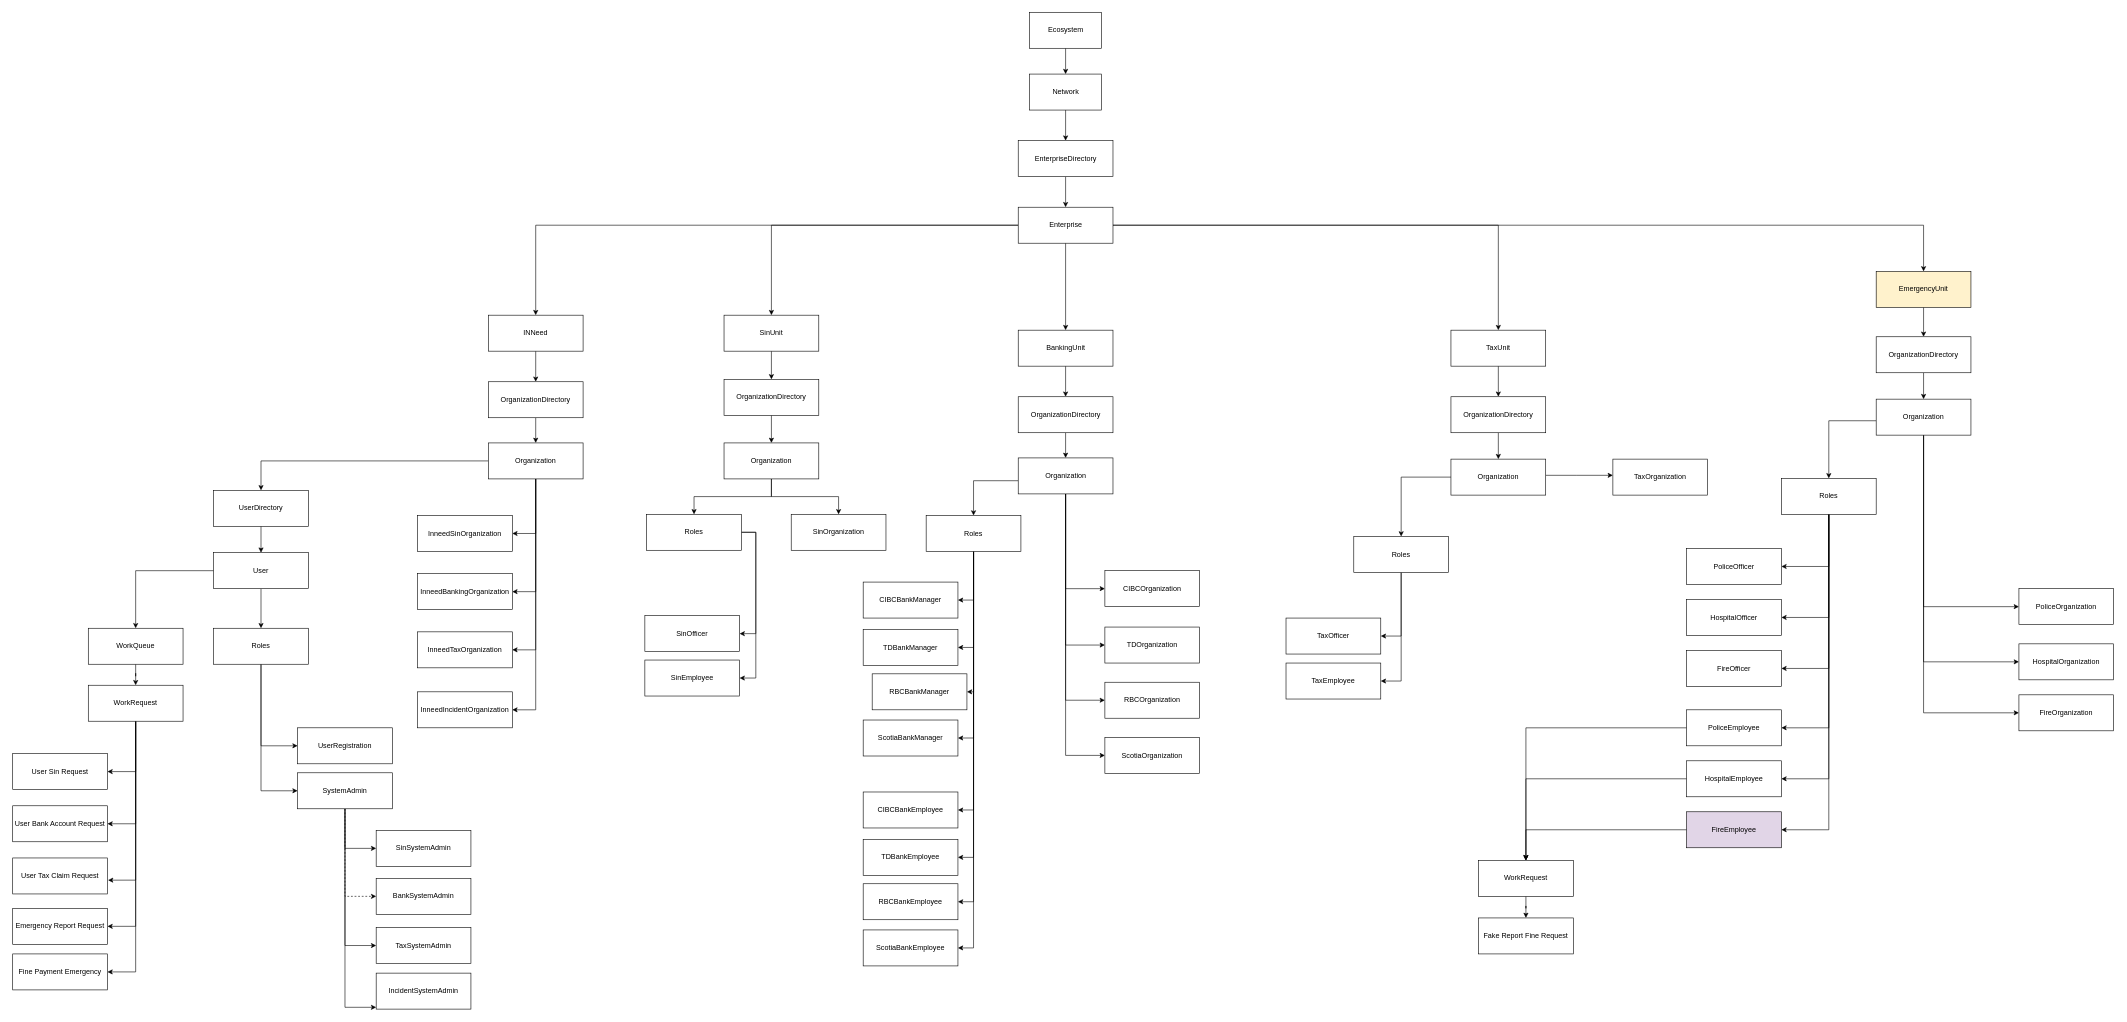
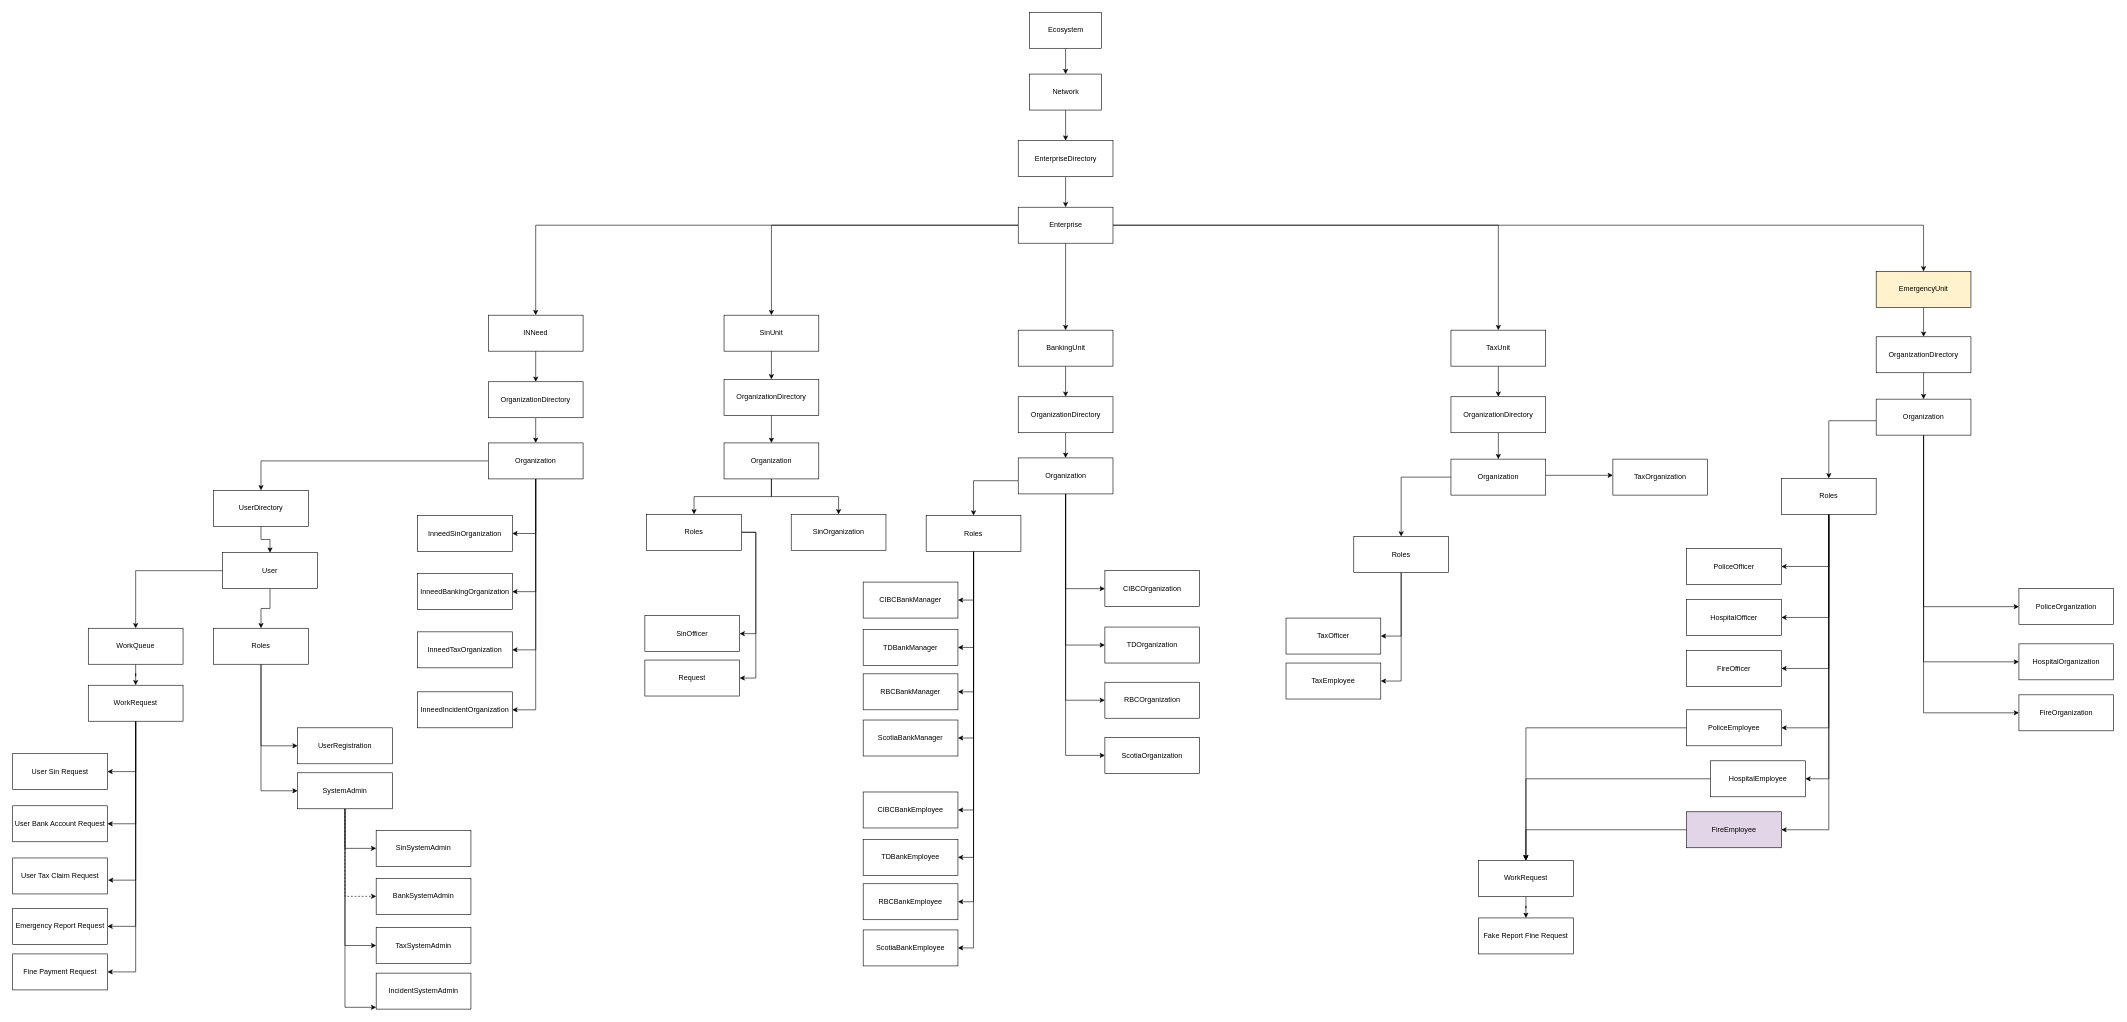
node "User": moved (261, 571) -> (270, 571)
node "SinEmployee": label "SinEmployee" -> "Request"
node "RBCBankManager": moved (920, 692) -> (911, 692)
node "HospitalEmployee": moved (1734, 779) -> (1758, 779)
node "Fine Payment Emergency": label "Fine Payment Emergency" -> "Fine Payment Request"
